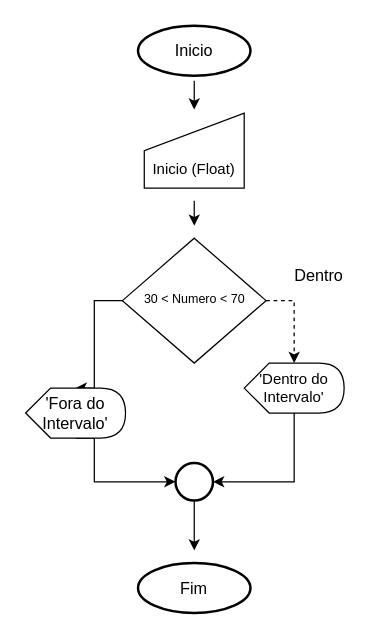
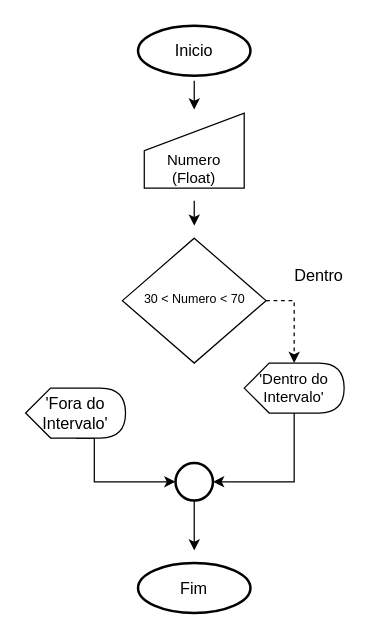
node "Inicio (Float)": label "Inicio (Float)" -> "Numero (Float)"
edge "30 < Numero < 70" -> "'Fora do Intervalo'": removed
